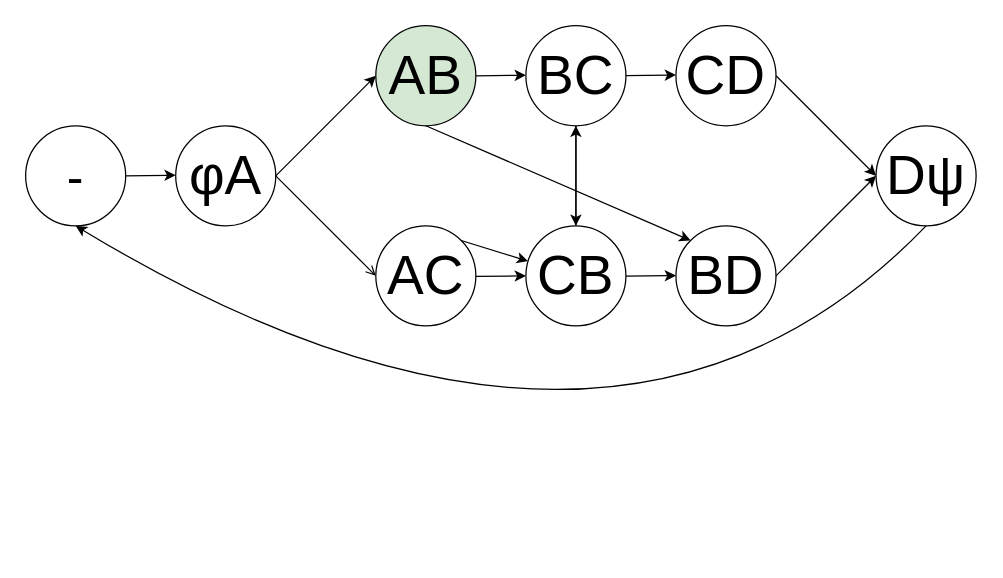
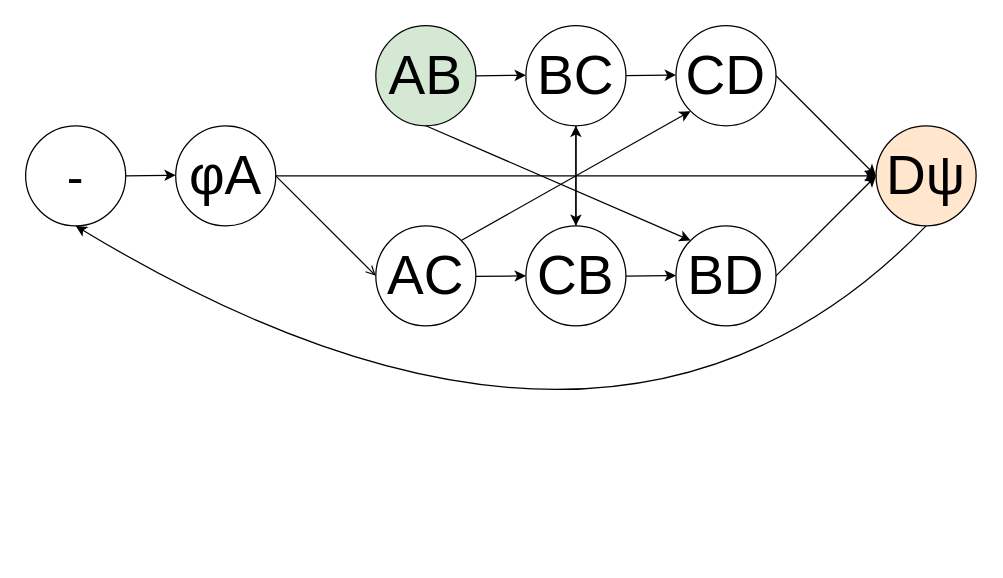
edge "φA" -> "AB": now "φA" -> "Dψ"
node "Dψ": fillcolor #ffffff -> #ffe6cc
edge "AC" -> "CB": now "AC" -> "CD"
